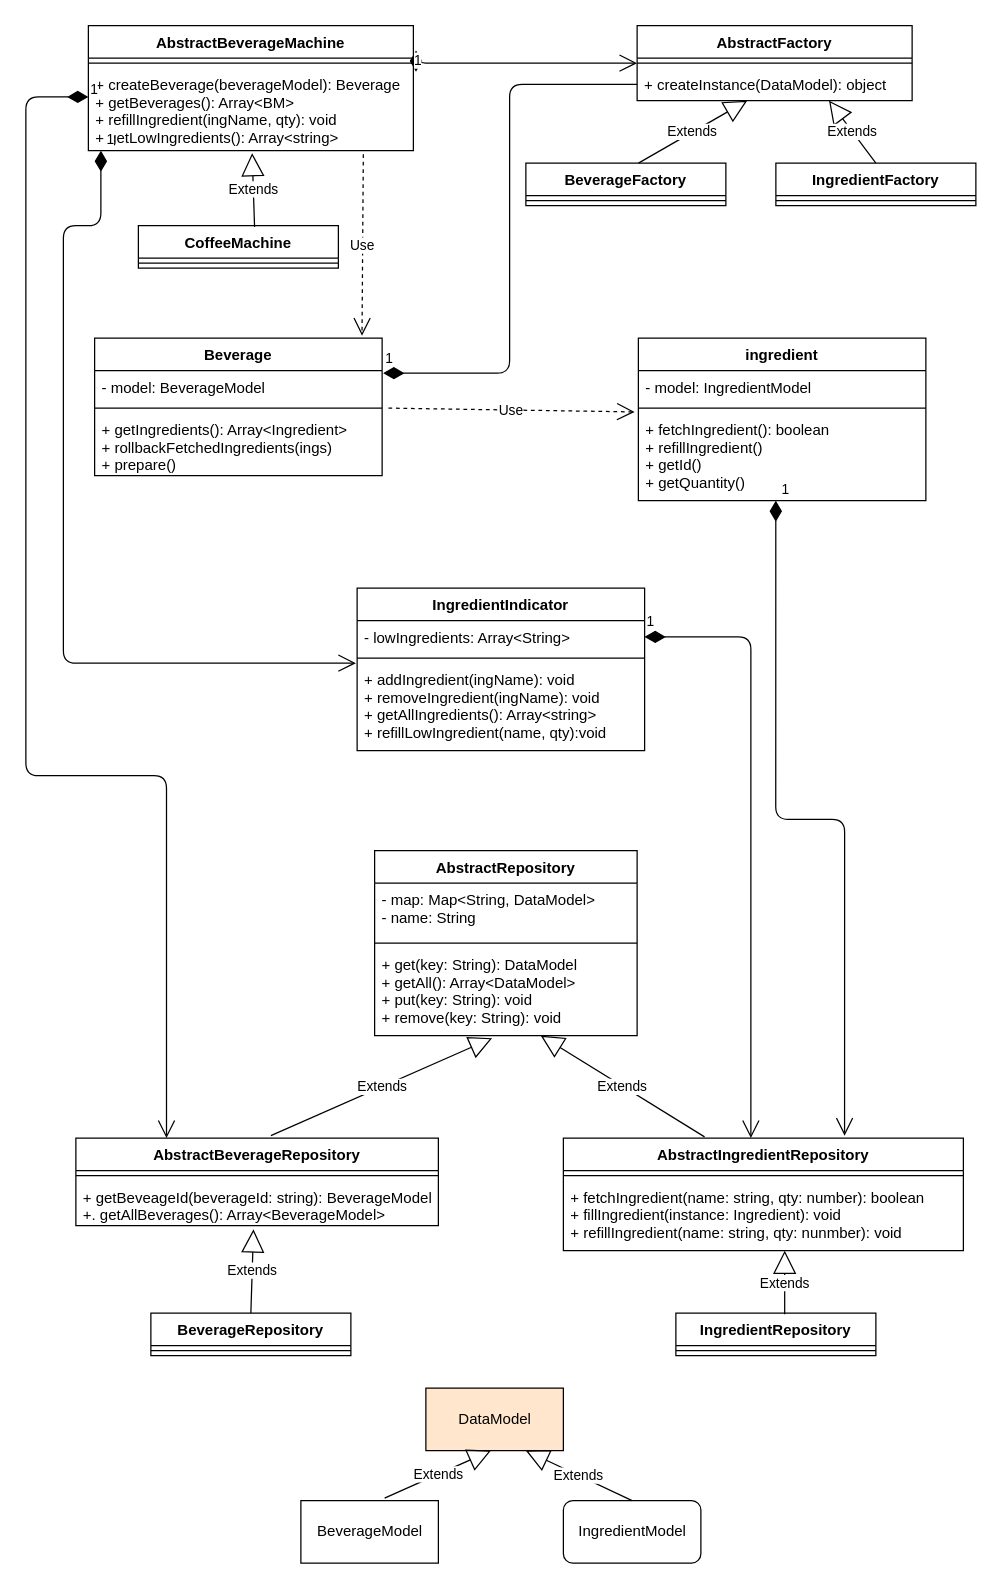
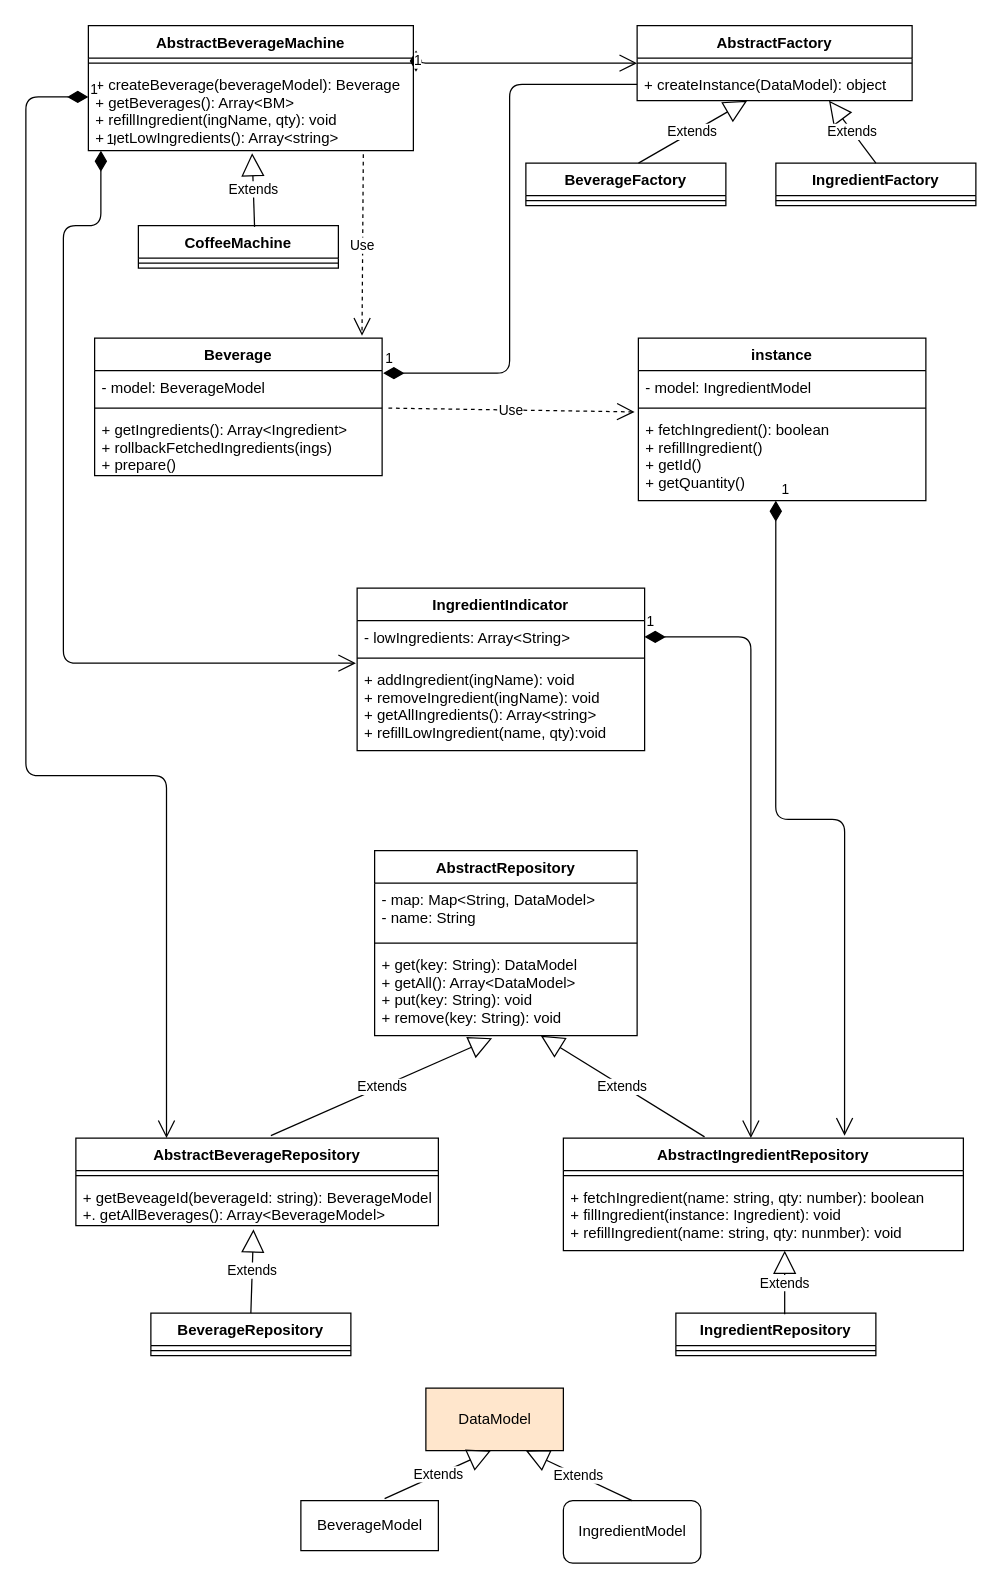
node "ingredient": label "ingredient" -> "instance"
node "BeverageModel": size 138x63 -> 138x50
